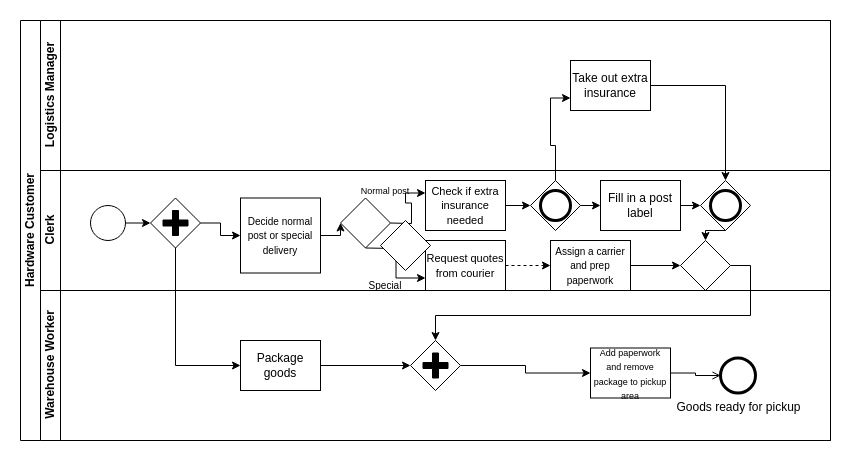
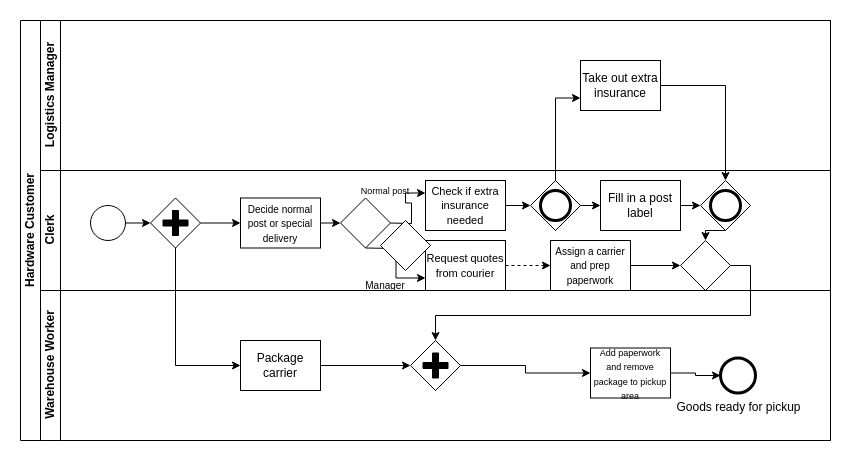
node "Take out extra insurance": moved (611, 86) -> (621, 86)
node "Decide normal post or special delivery": size 80x75 -> 80x50
node "Special": label "Special" -> "Manager"
node "Package goods": label "Package goods" -> "Package carrier"
edge "Add paperwork and remove package to pickup area" -> "Goods ready for pickup": arrowhead open -> classic
